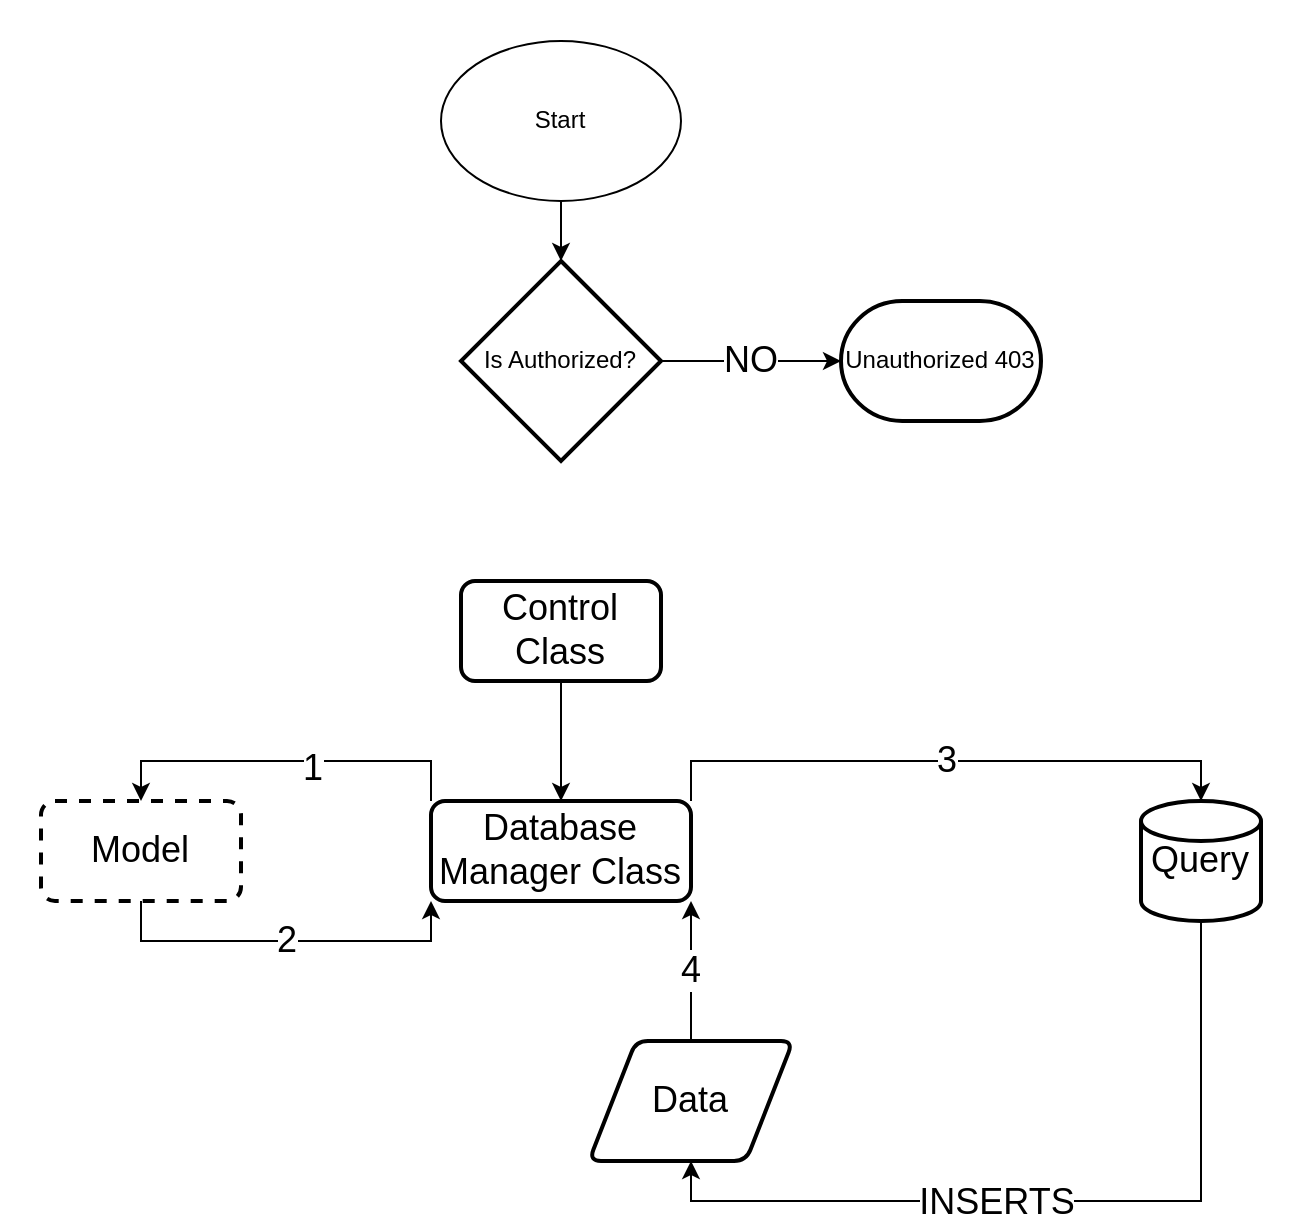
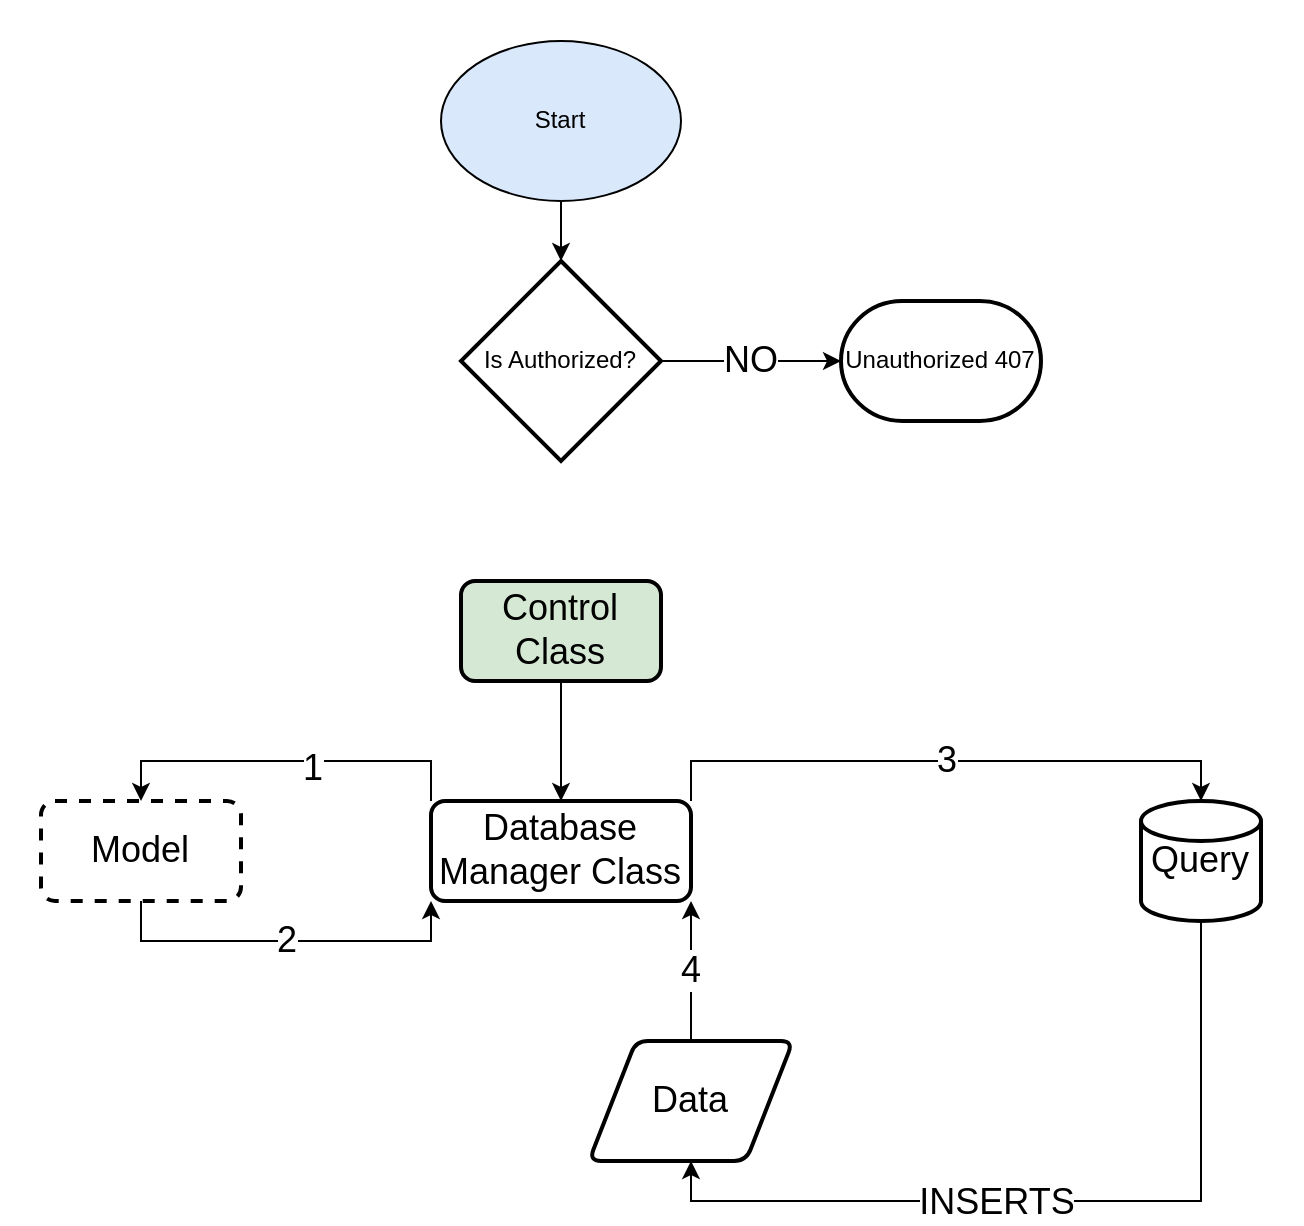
node "Start": fillcolor #ffffff -> #dae8fc
node "Unauthorized 403": label "Unauthorized 403" -> "Unauthorized 407"
node "Control Class": fillcolor #ffffff -> #d5e8d4
